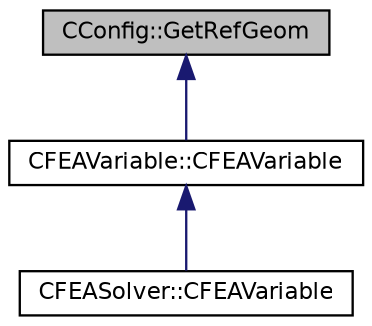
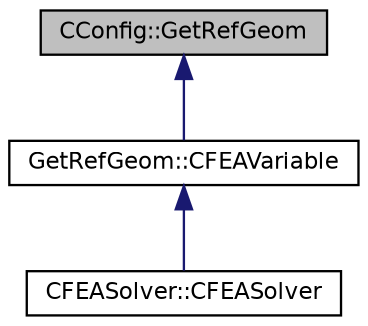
node "CFEAVariable::CFEAVariable": label "CFEAVariable::CFEAVariable" -> "GetRefGeom::CFEAVariable"
node "CFEASolver::CFEAVariable": label "CFEASolver::CFEAVariable" -> "CFEASolver::CFEASolver"
